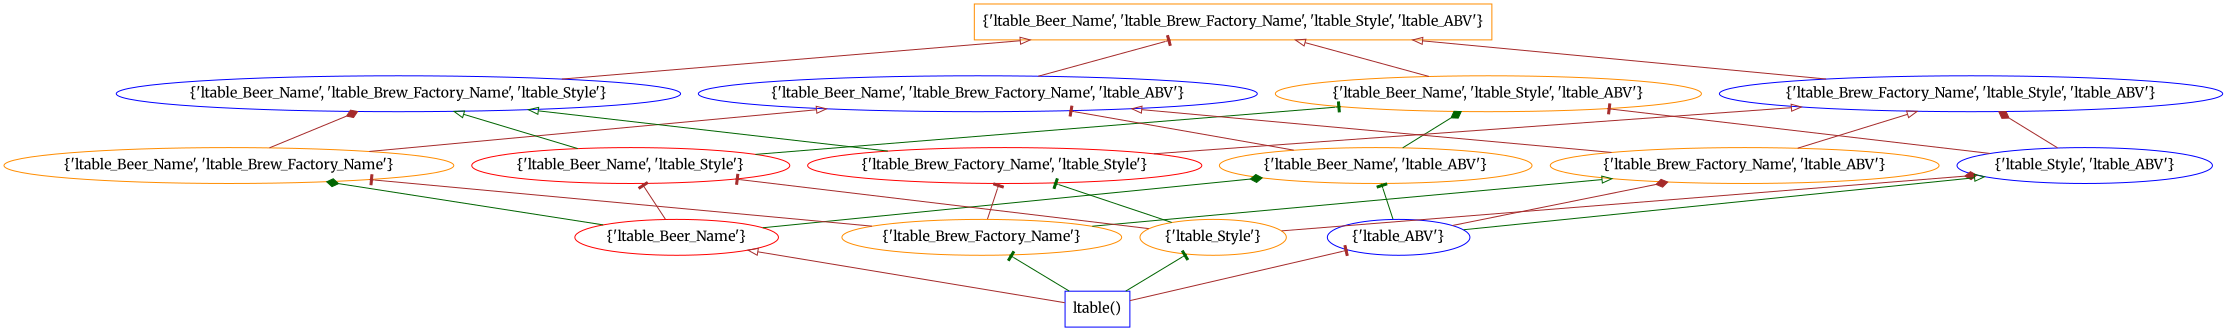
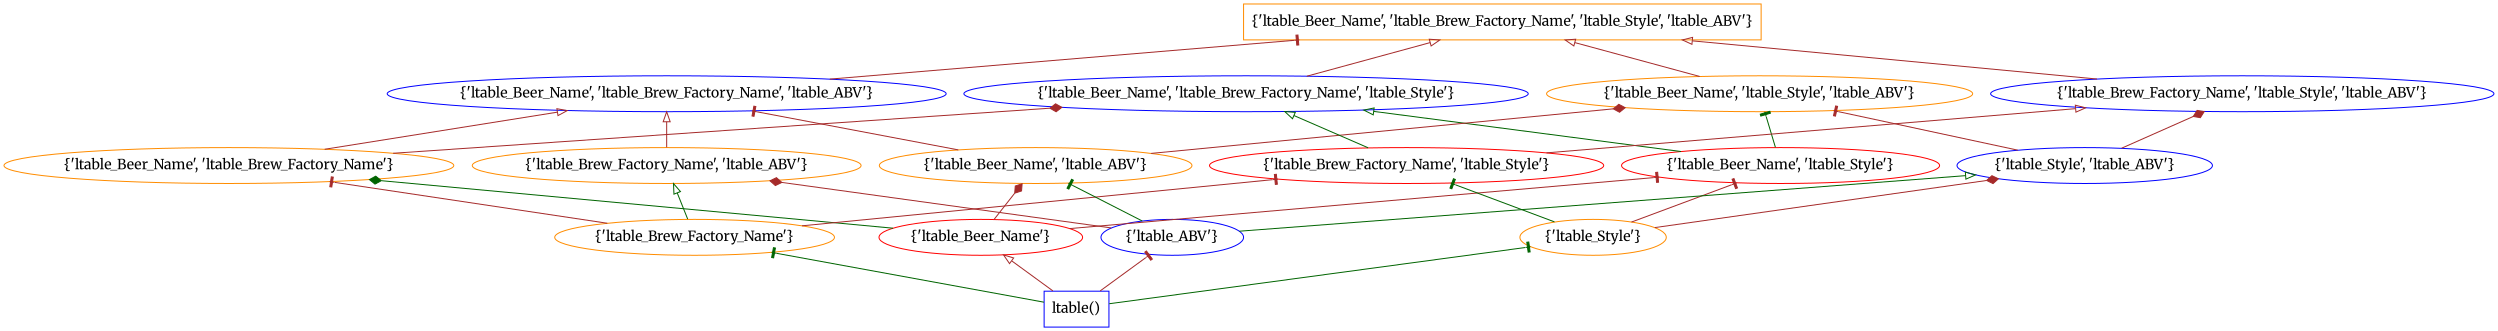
edge "{'ltable_Beer_Name', 'ltable_ABV'}" -> "{'ltable_Beer_Name', 'ltable_Style', 'ltable_ABV'}": color darkgreen -> brown
edge "{'ltable_Brew_Factory_Name', 'ltable_ABV'}" -> "{'ltable_Brew_Factory_Name', 'ltable_Style', 'ltable_ABV'}": removed
edge "{'ltable_Beer_Name'}" -> "{'ltable_Beer_Name', 'ltable_ABV'}": color darkgreen -> brown
